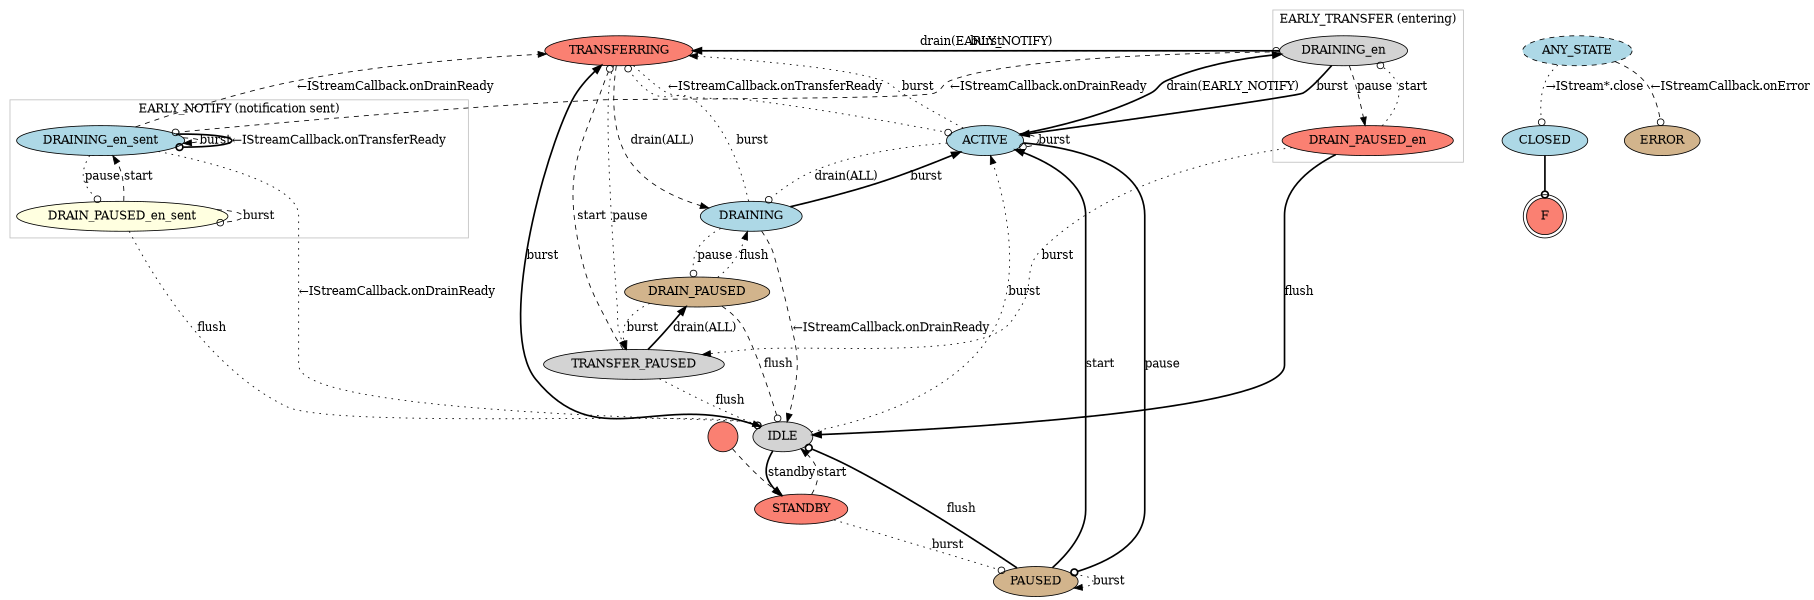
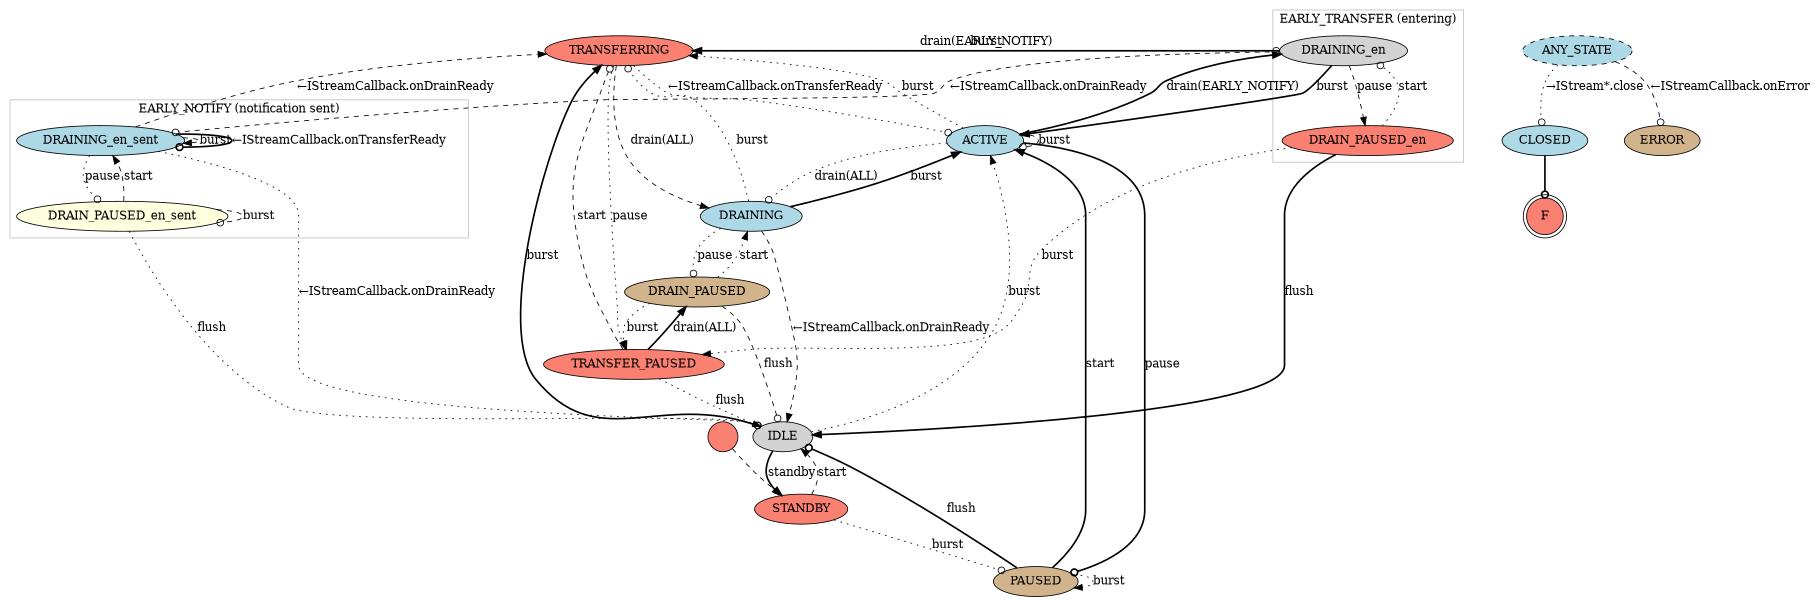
edge "DRAIN_PAUSED" -> "DRAINING": label "flush" -> "start"
node "TRANSFER_PAUSED": fillcolor lightgrey -> salmon
